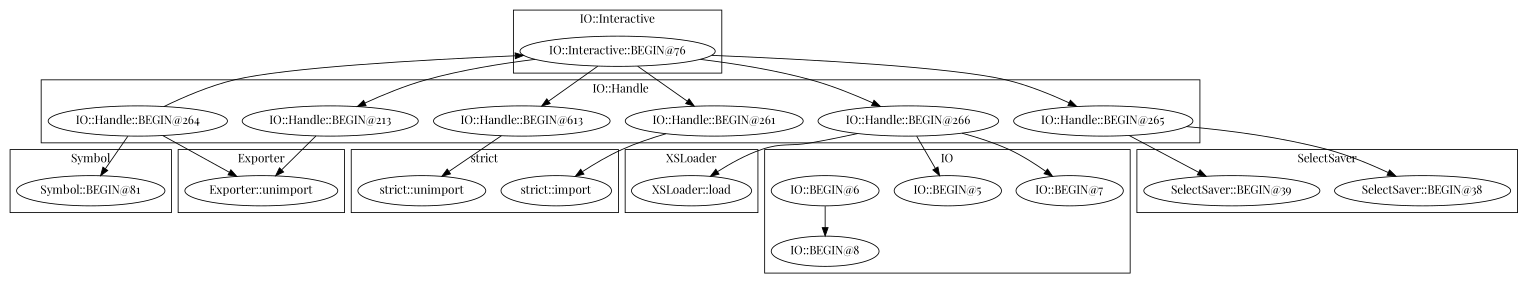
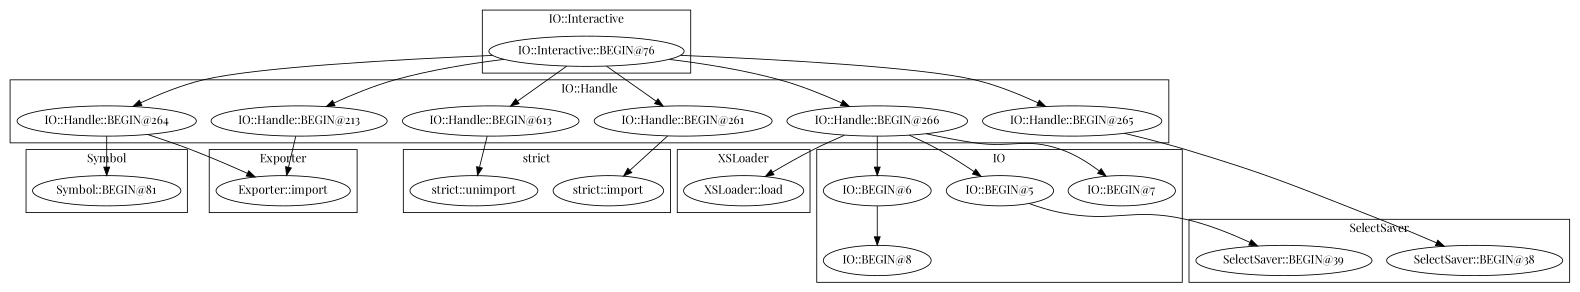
edge "IO::Handle::BEGIN@264" -> "IO::Interactive::BEGIN@76": reversed
edge "IO::Handle::BEGIN@266" -> "IO::BEGIN@6": added
edge "IO::Handle::BEGIN@265" -> "SelectSaver::BEGIN@39": now "IO::BEGIN@5" -> "SelectSaver::BEGIN@39"
node "Exporter::unimport": label "Exporter::unimport" -> "Exporter::import"
